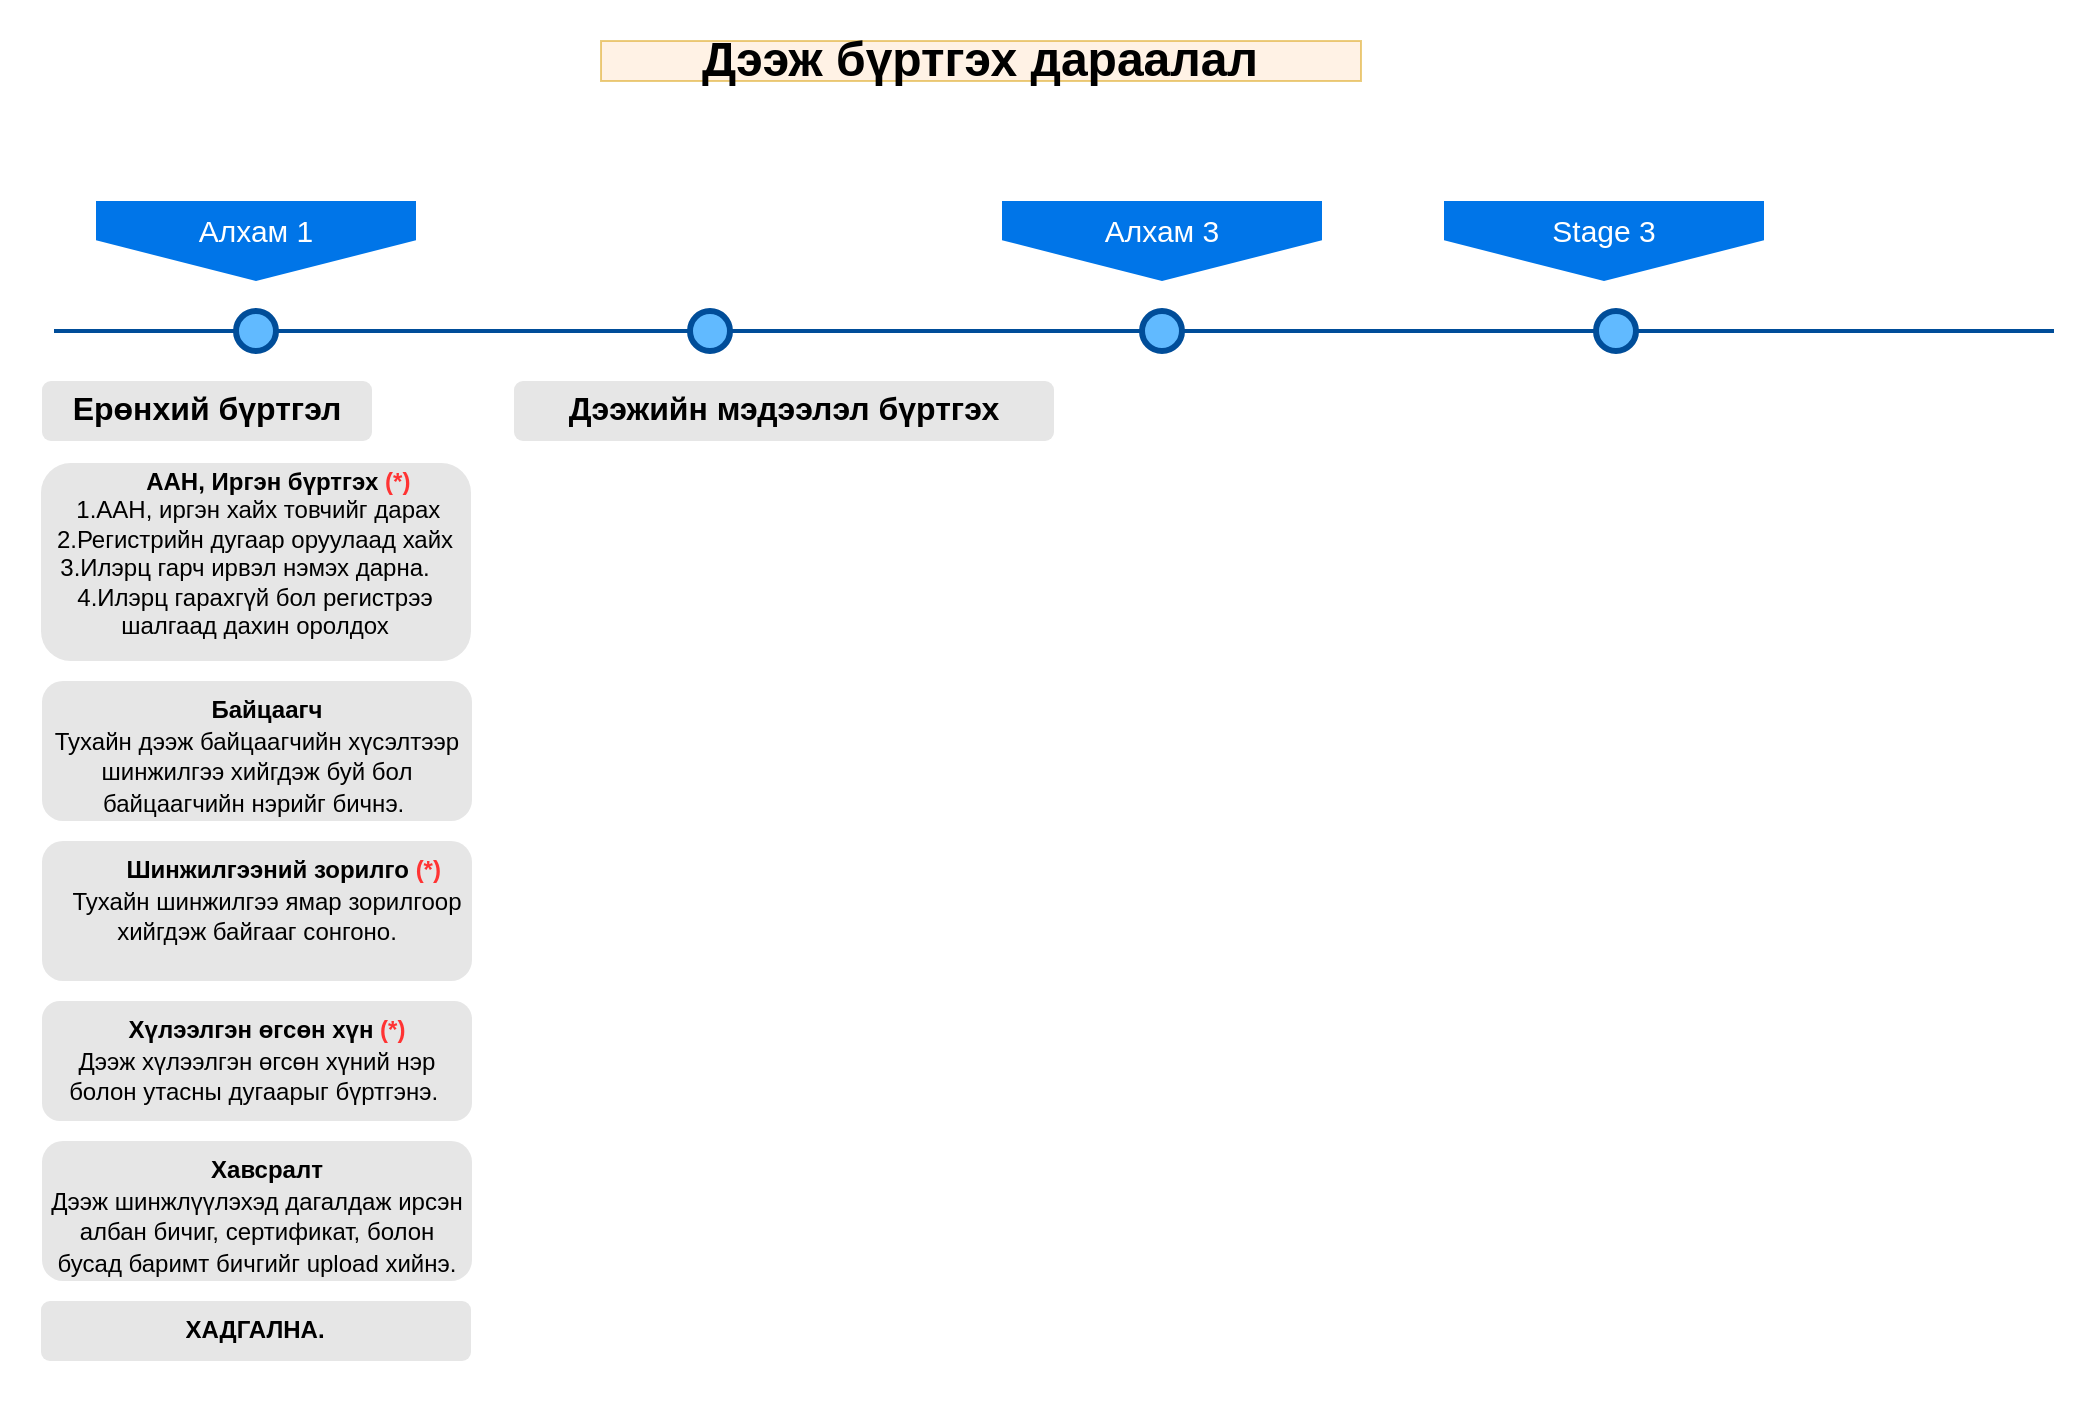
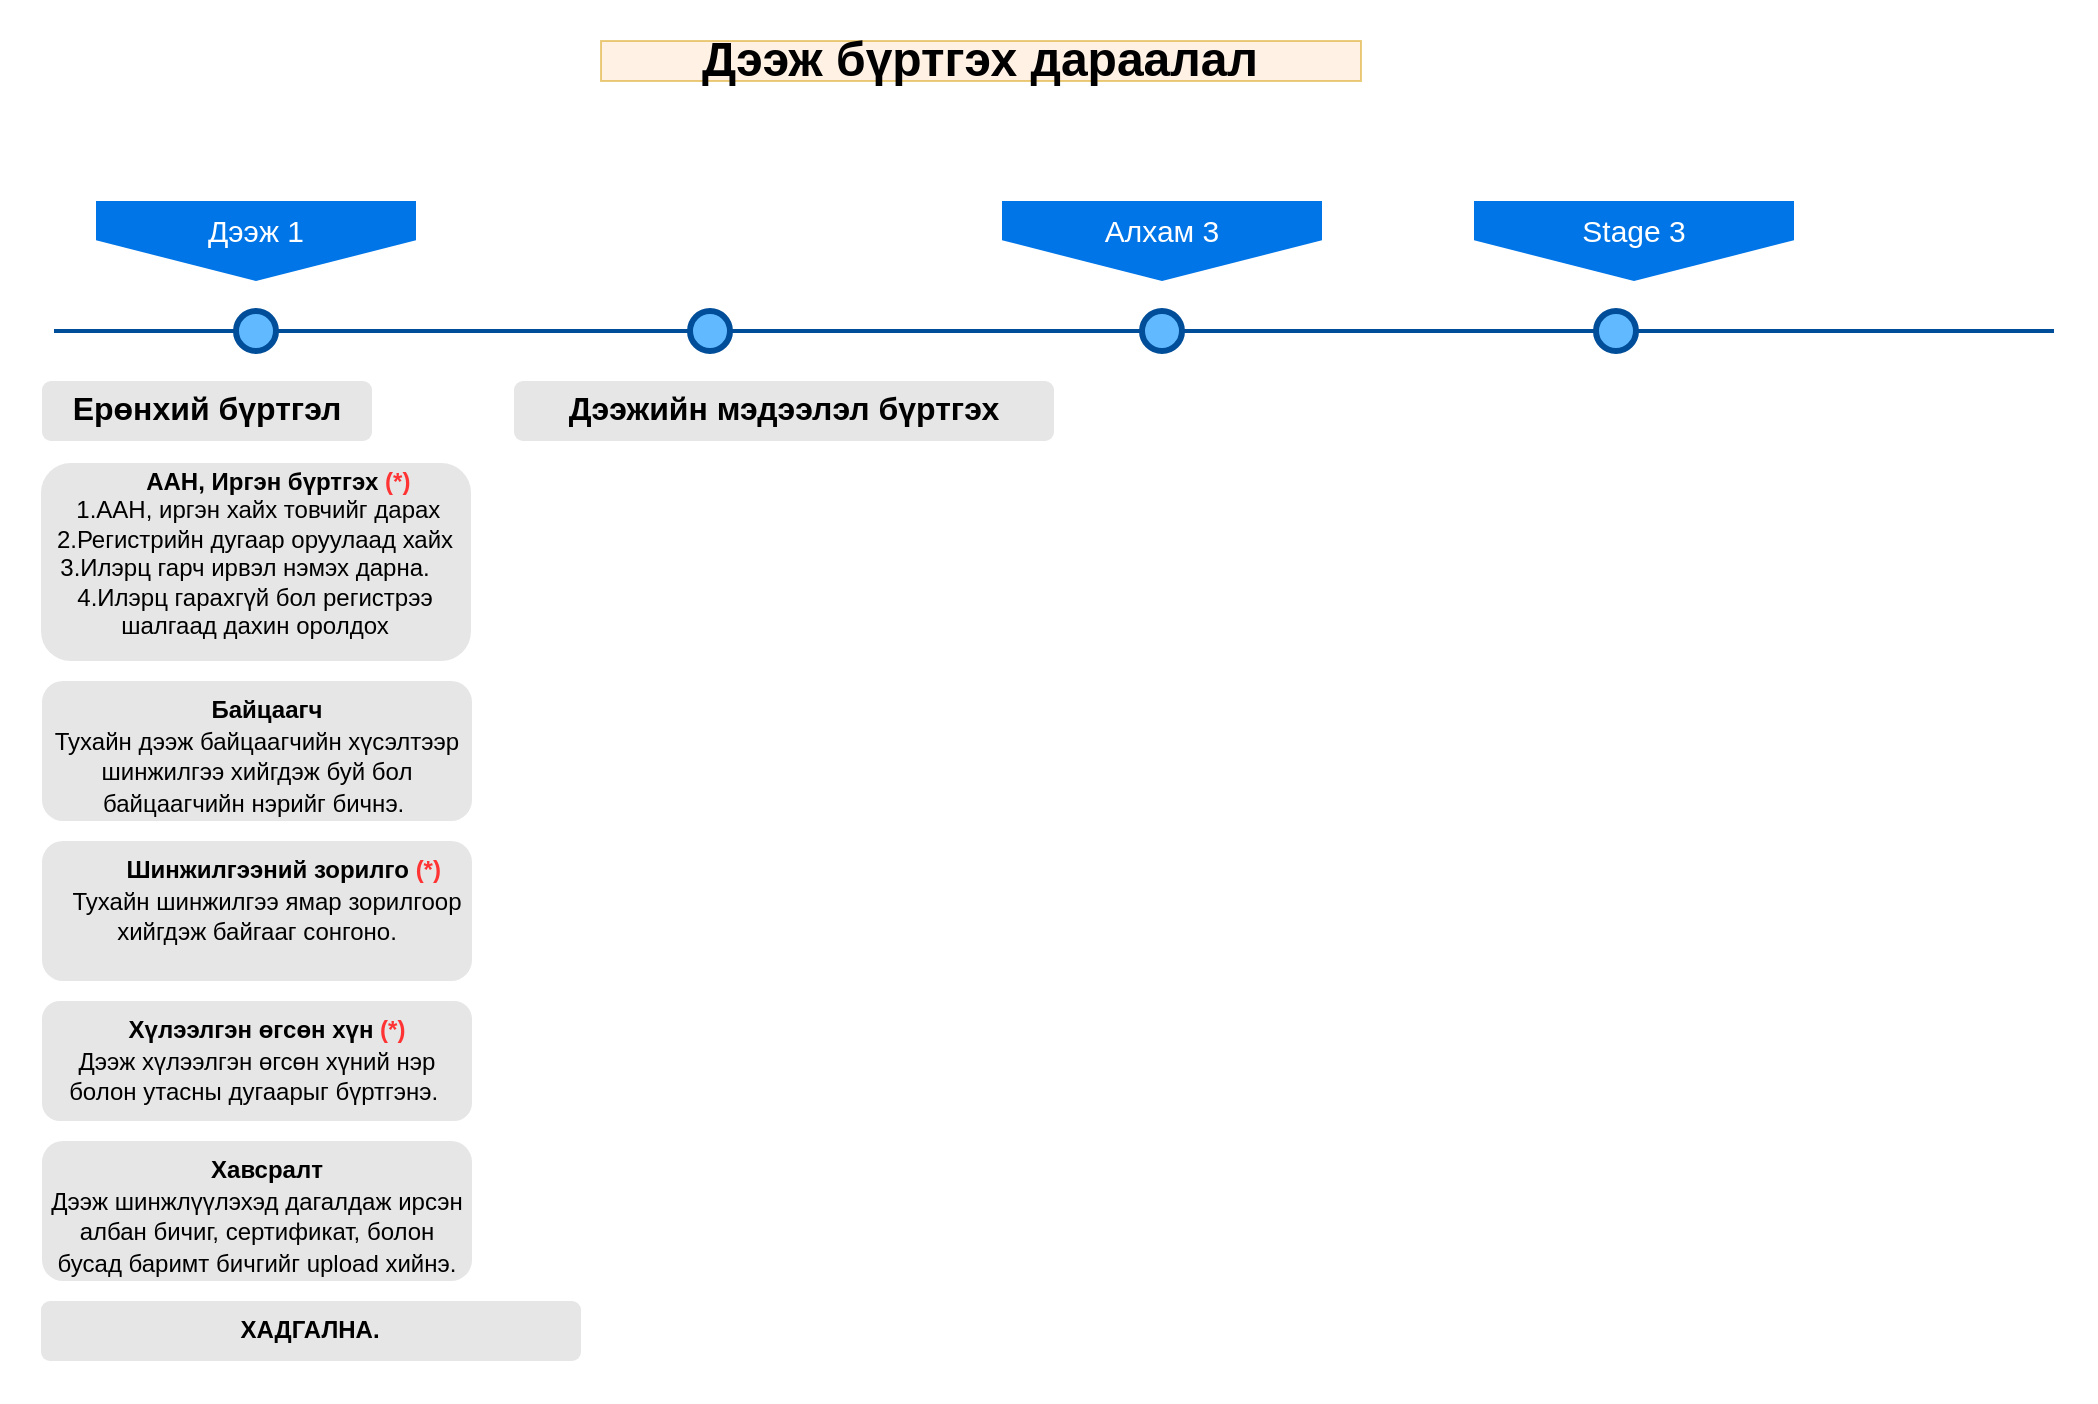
node "Алхам 1": label "Алхам 1" -> "Дээж 1"
node "Stage 3": moved (1604, 241) -> (1634, 241)
node "ХАДГАЛНА.": size 430x60 -> 540x60
